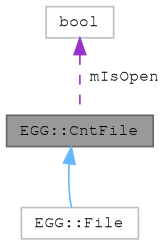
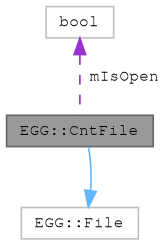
edge "EGG::File" -> "EGG::CntFile": reversed
